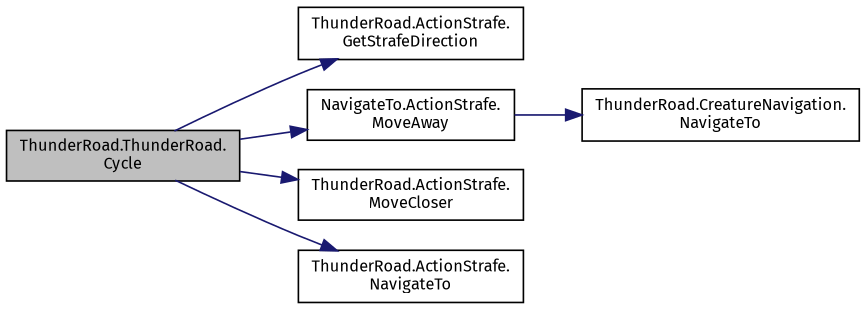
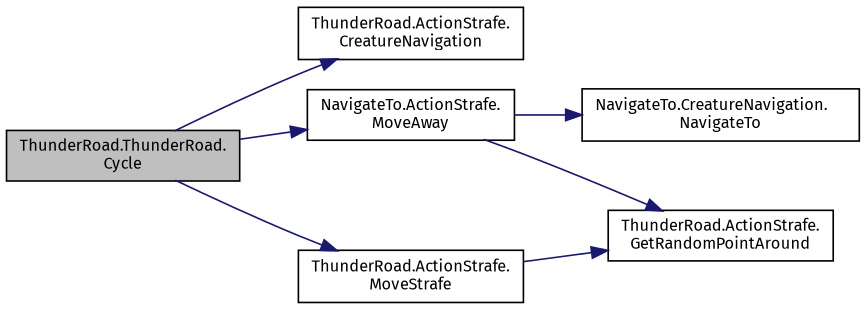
node "ThunderRoad.ActionStrafe. GetStrafeDirection": label "ThunderRoad.ActionStrafe. GetStrafeDirection" -> "ThunderRoad.ActionStrafe. CreatureNavigation"
node "ThunderRoad.CreatureNavigation. NavigateTo": label "ThunderRoad.CreatureNavigation. NavigateTo" -> "NavigateTo.CreatureNavigation. NavigateTo"
node "ThunderRoad.ActionStrafe. MoveCloser": removed
node "ThunderRoad.ActionStrafe. GetRandomPointAround": added
node "ThunderRoad.ActionStrafe. NavigateTo": label "ThunderRoad.ActionStrafe. NavigateTo" -> "ThunderRoad.ActionStrafe. MoveStrafe"
